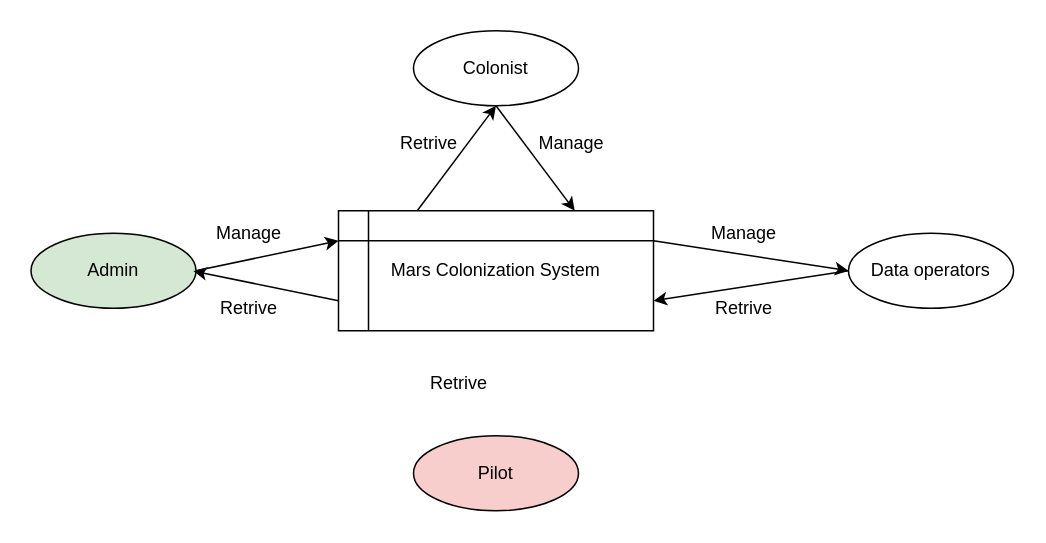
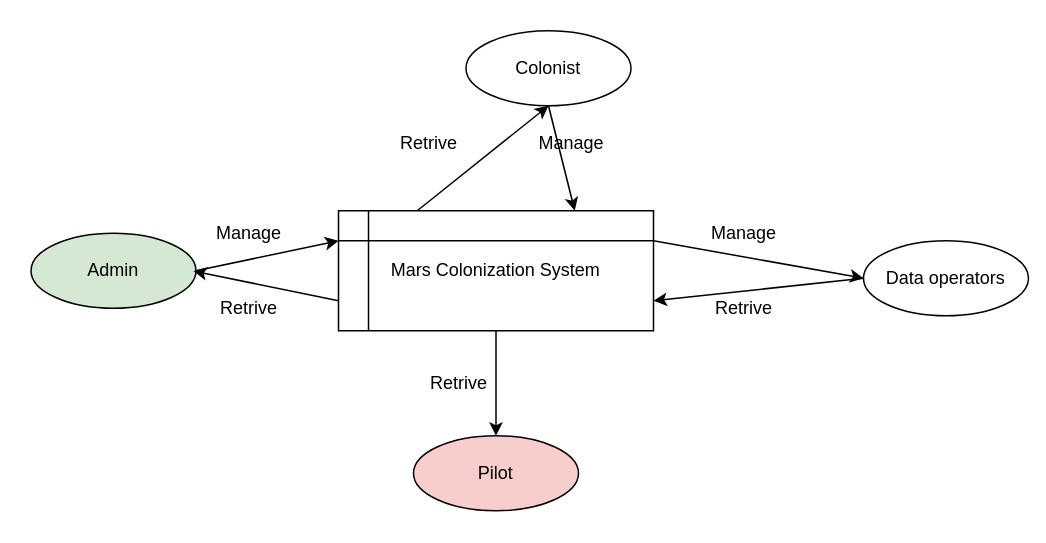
node "Colonist": moved (496, 68) -> (548, 68)
node "Data operators": moved (931, 271) -> (946, 278)
edge "Mars Colonization System" -> "Pilot": added
